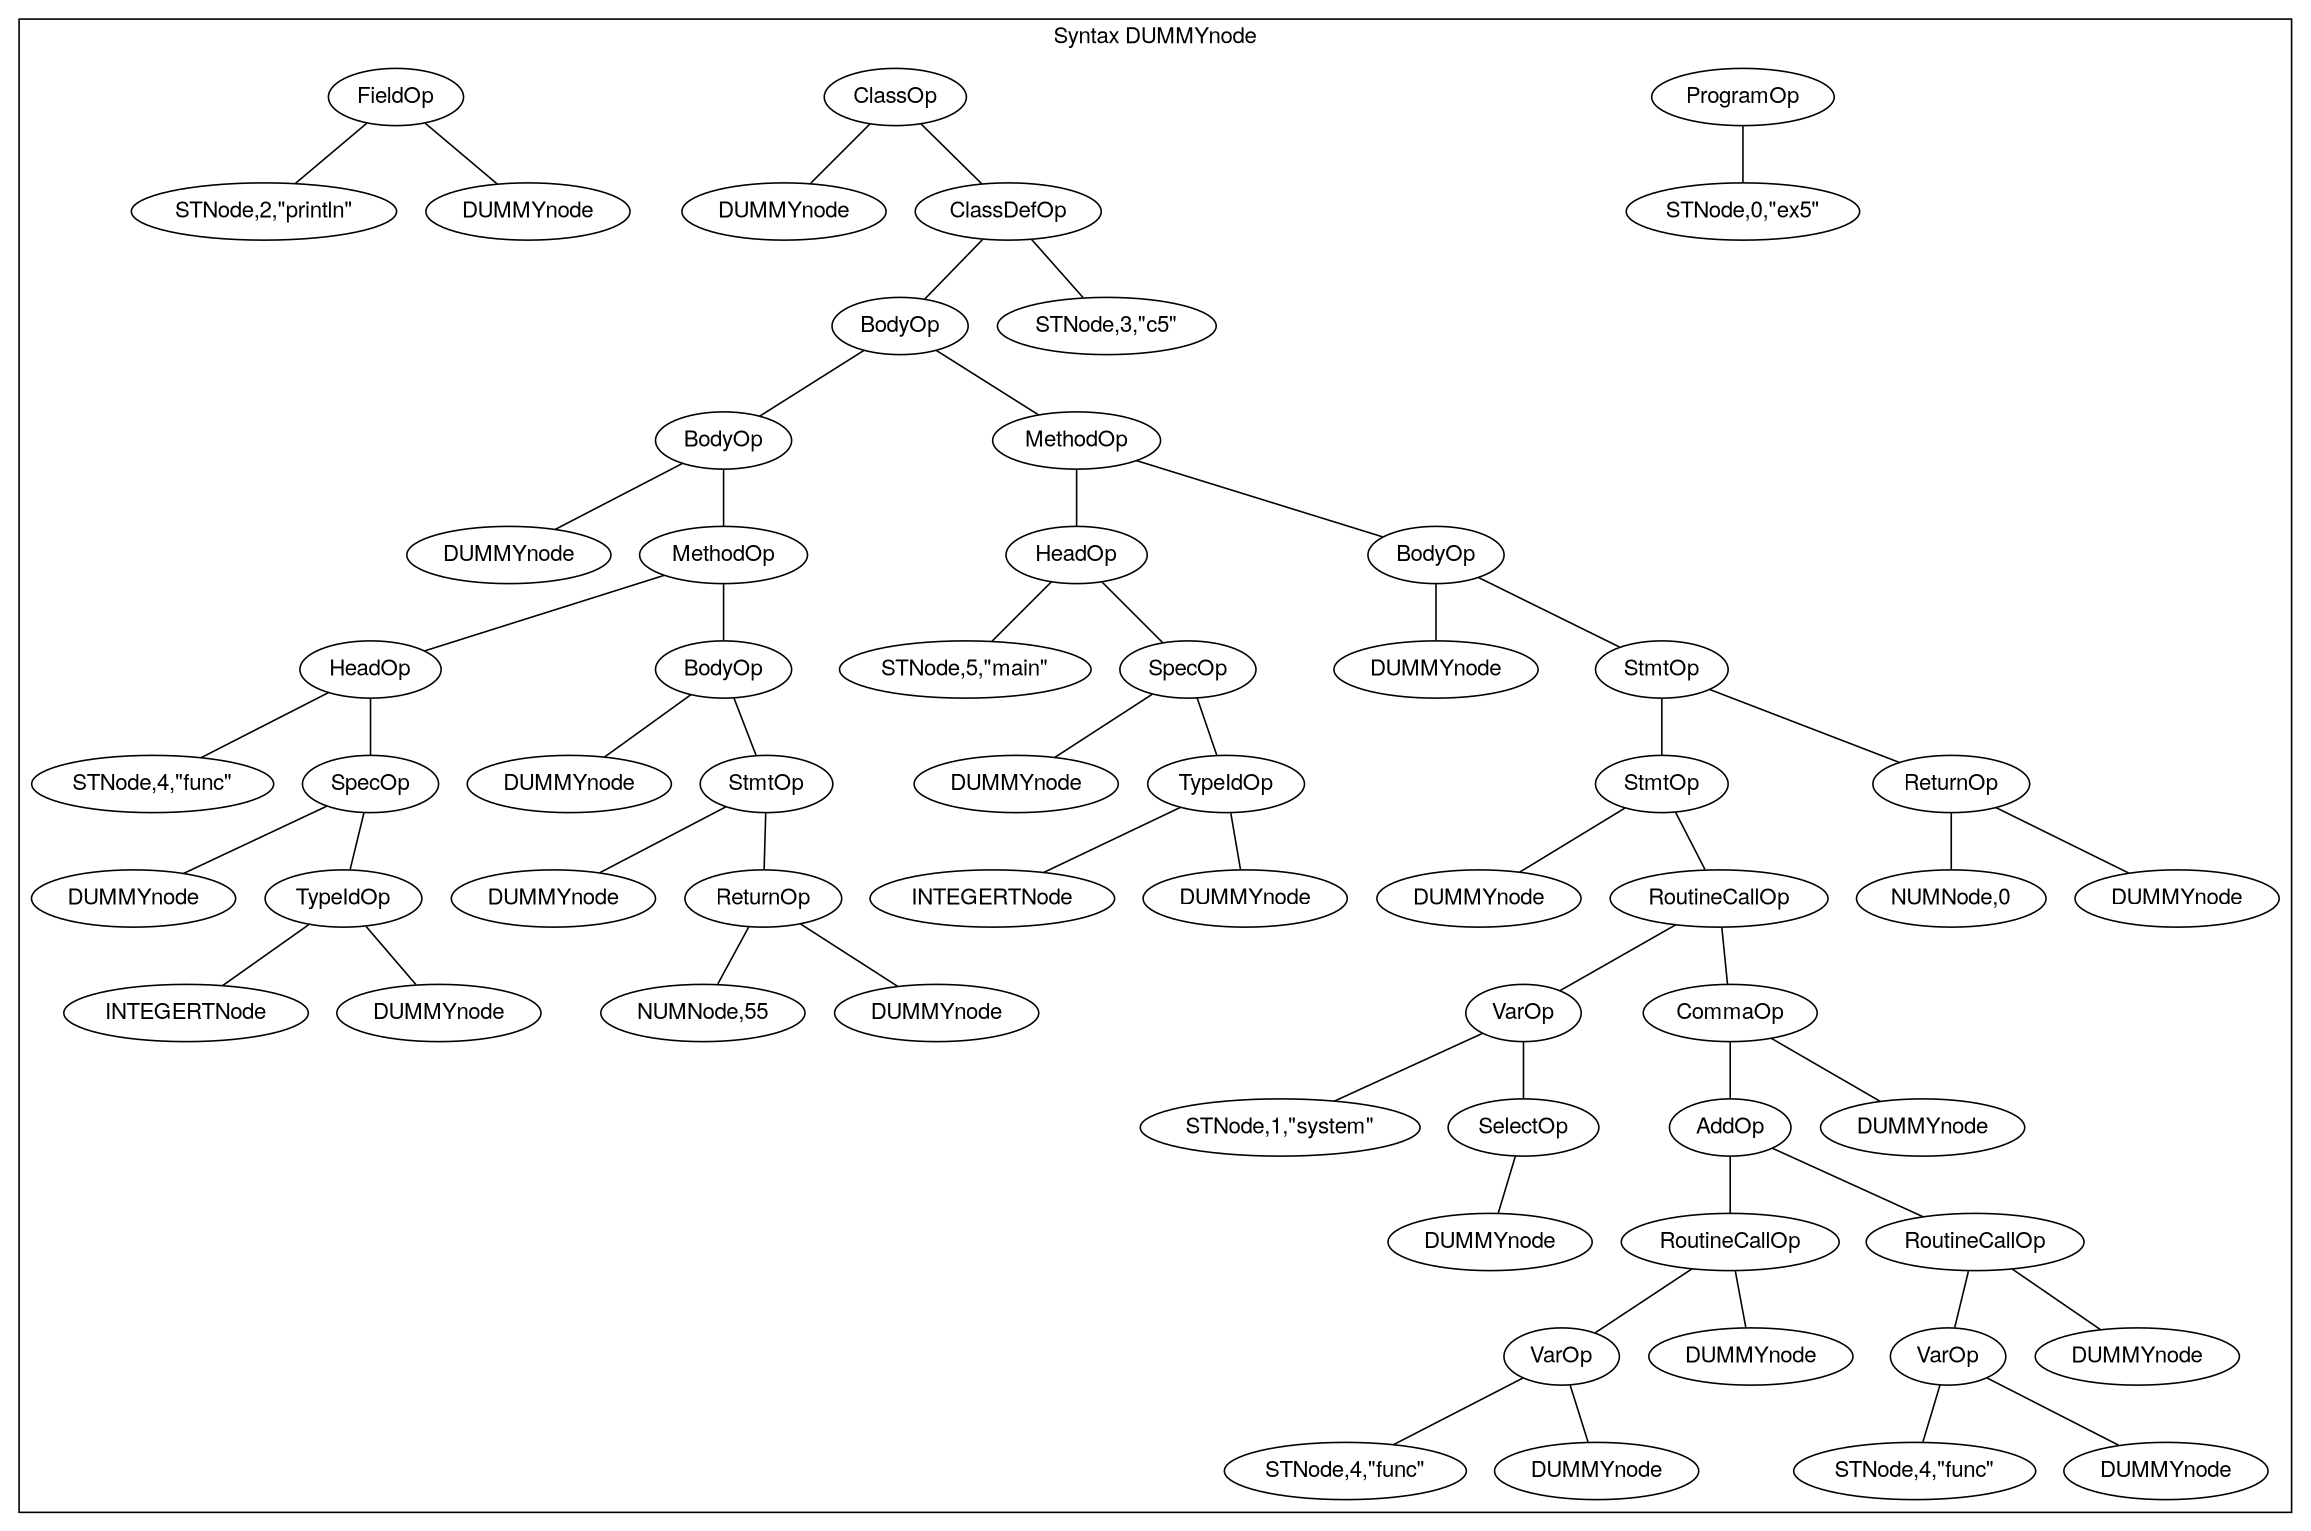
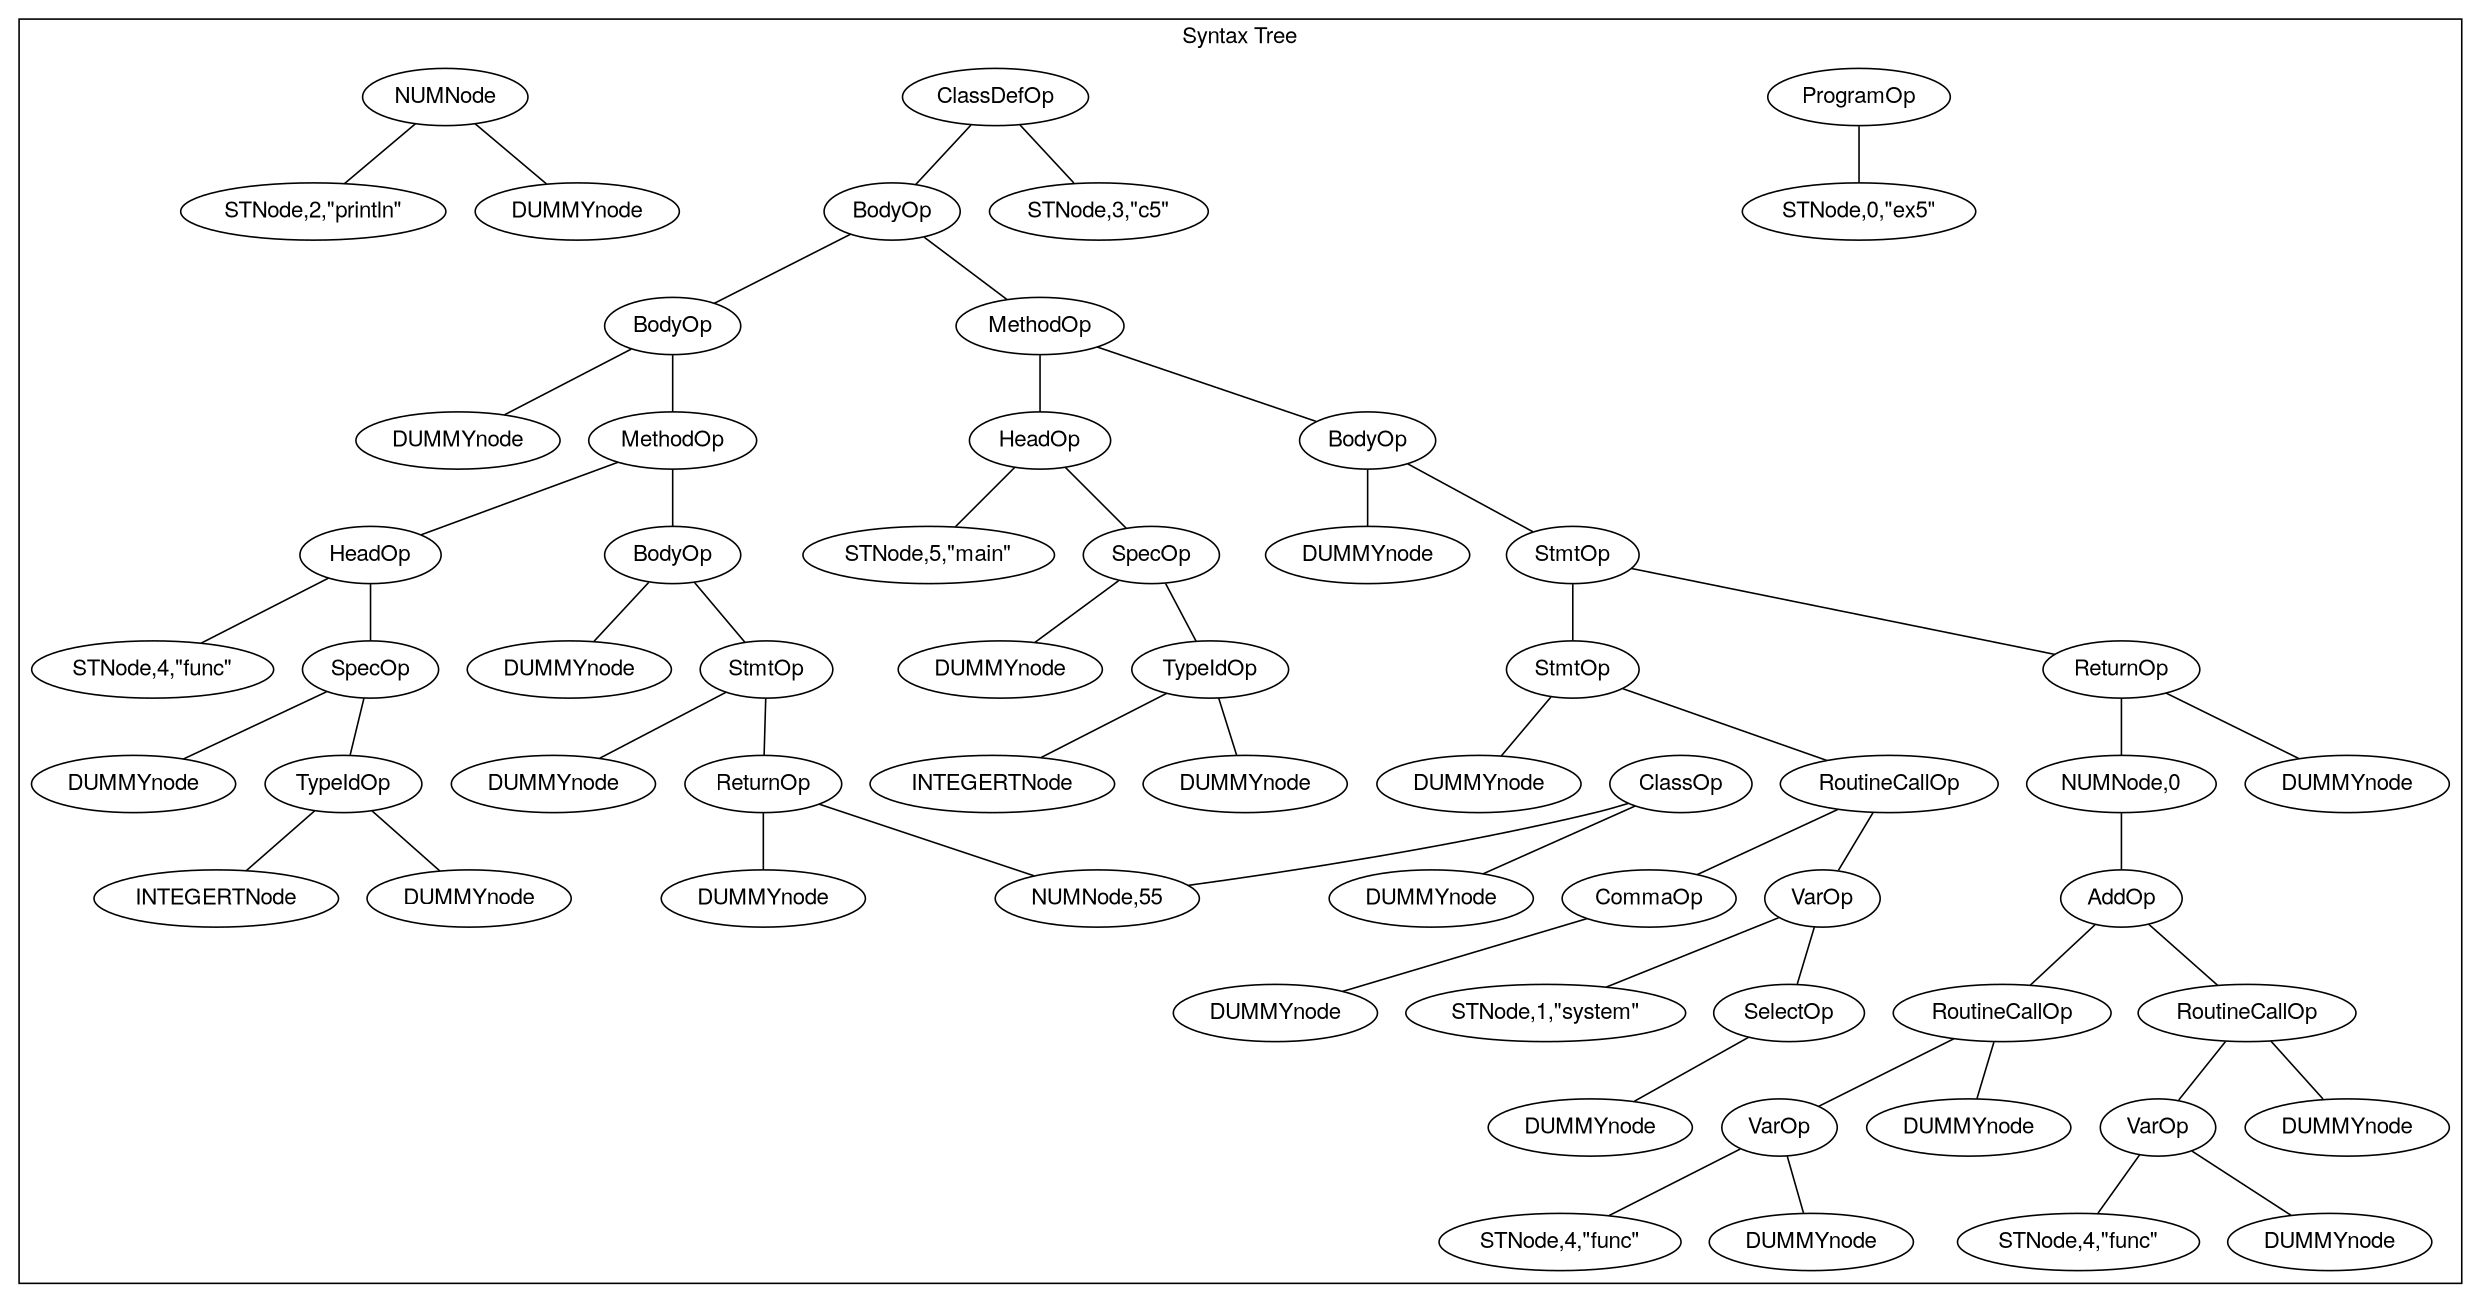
cluster "Syntax DUMMYnode": label "Syntax DUMMYnode" -> "Syntax Tree"
node "FieldOp": label "FieldOp" -> "NUMNode"
edge "ClassOp" -- "ClassDefOp": now "ClassOp" -- "NUMNode,55"
edge "CommaOp" -- "AddOp": now "NUMNode,0" -- "AddOp"
